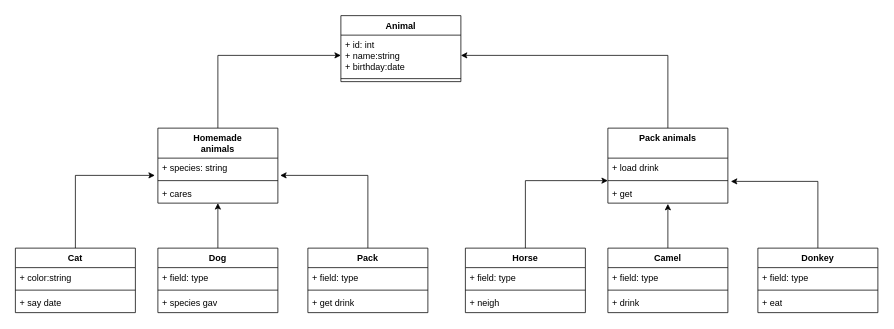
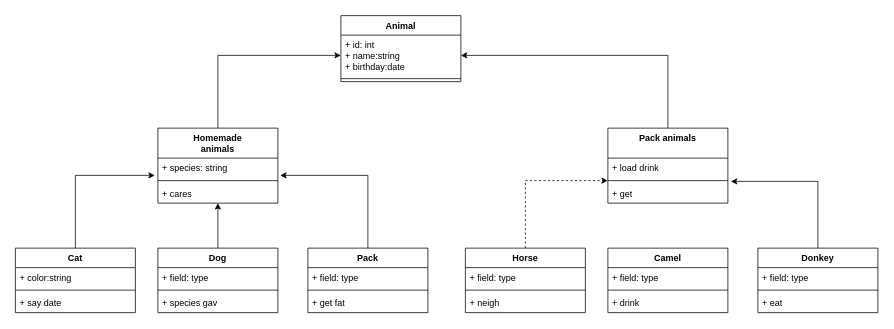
edge "Horse" -> "+ get": style solid -> dashed
edge "Camel" -> "+ get": removed
node "+ get drink": label "+ get drink" -> "+ get fat"
